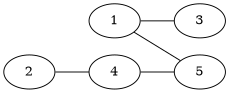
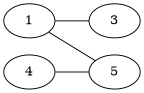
node "2": removed
